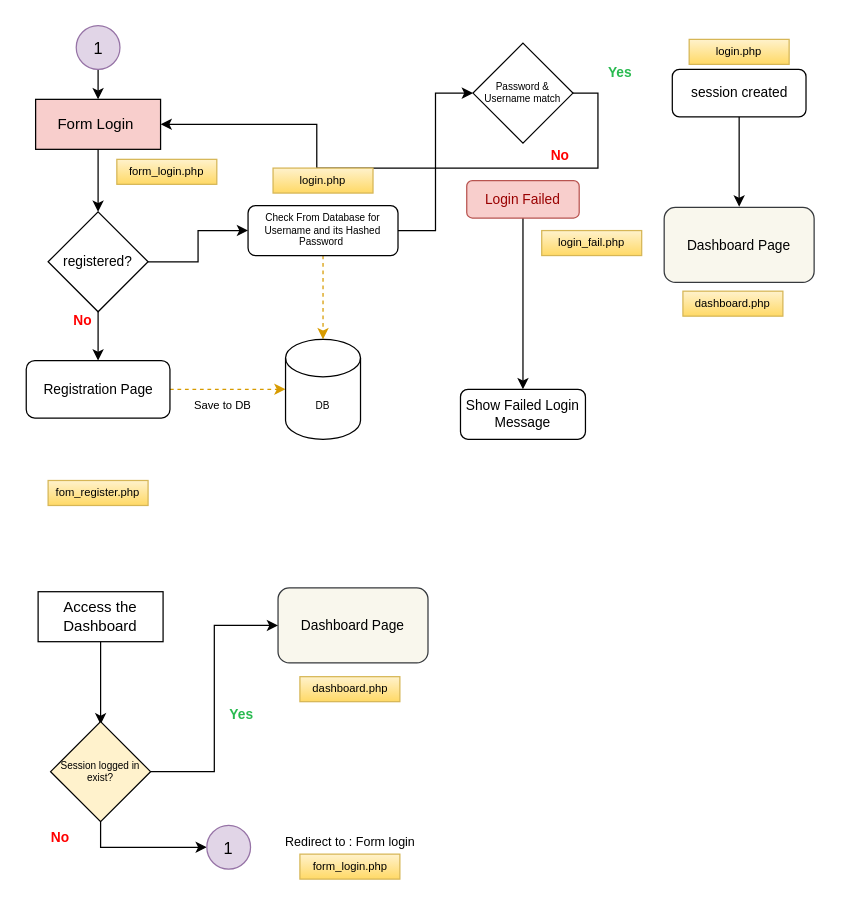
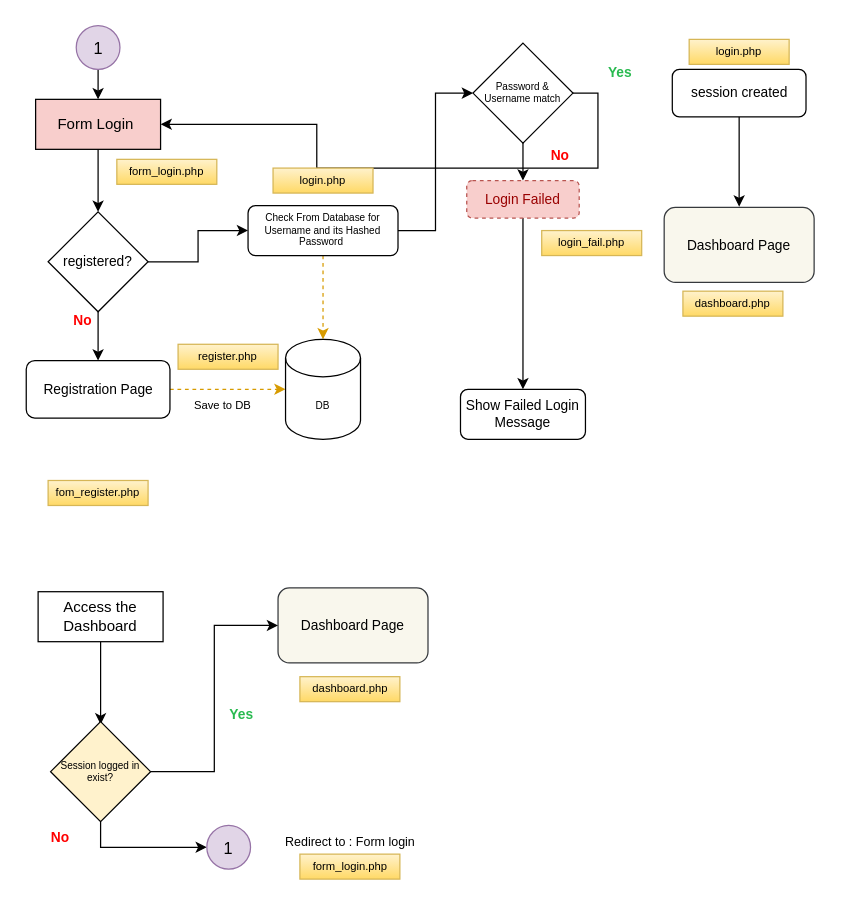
edge "Password & Username match" -> "Login Failed": added
node "Login Failed": style solid -> dashed
node "register.php": added
